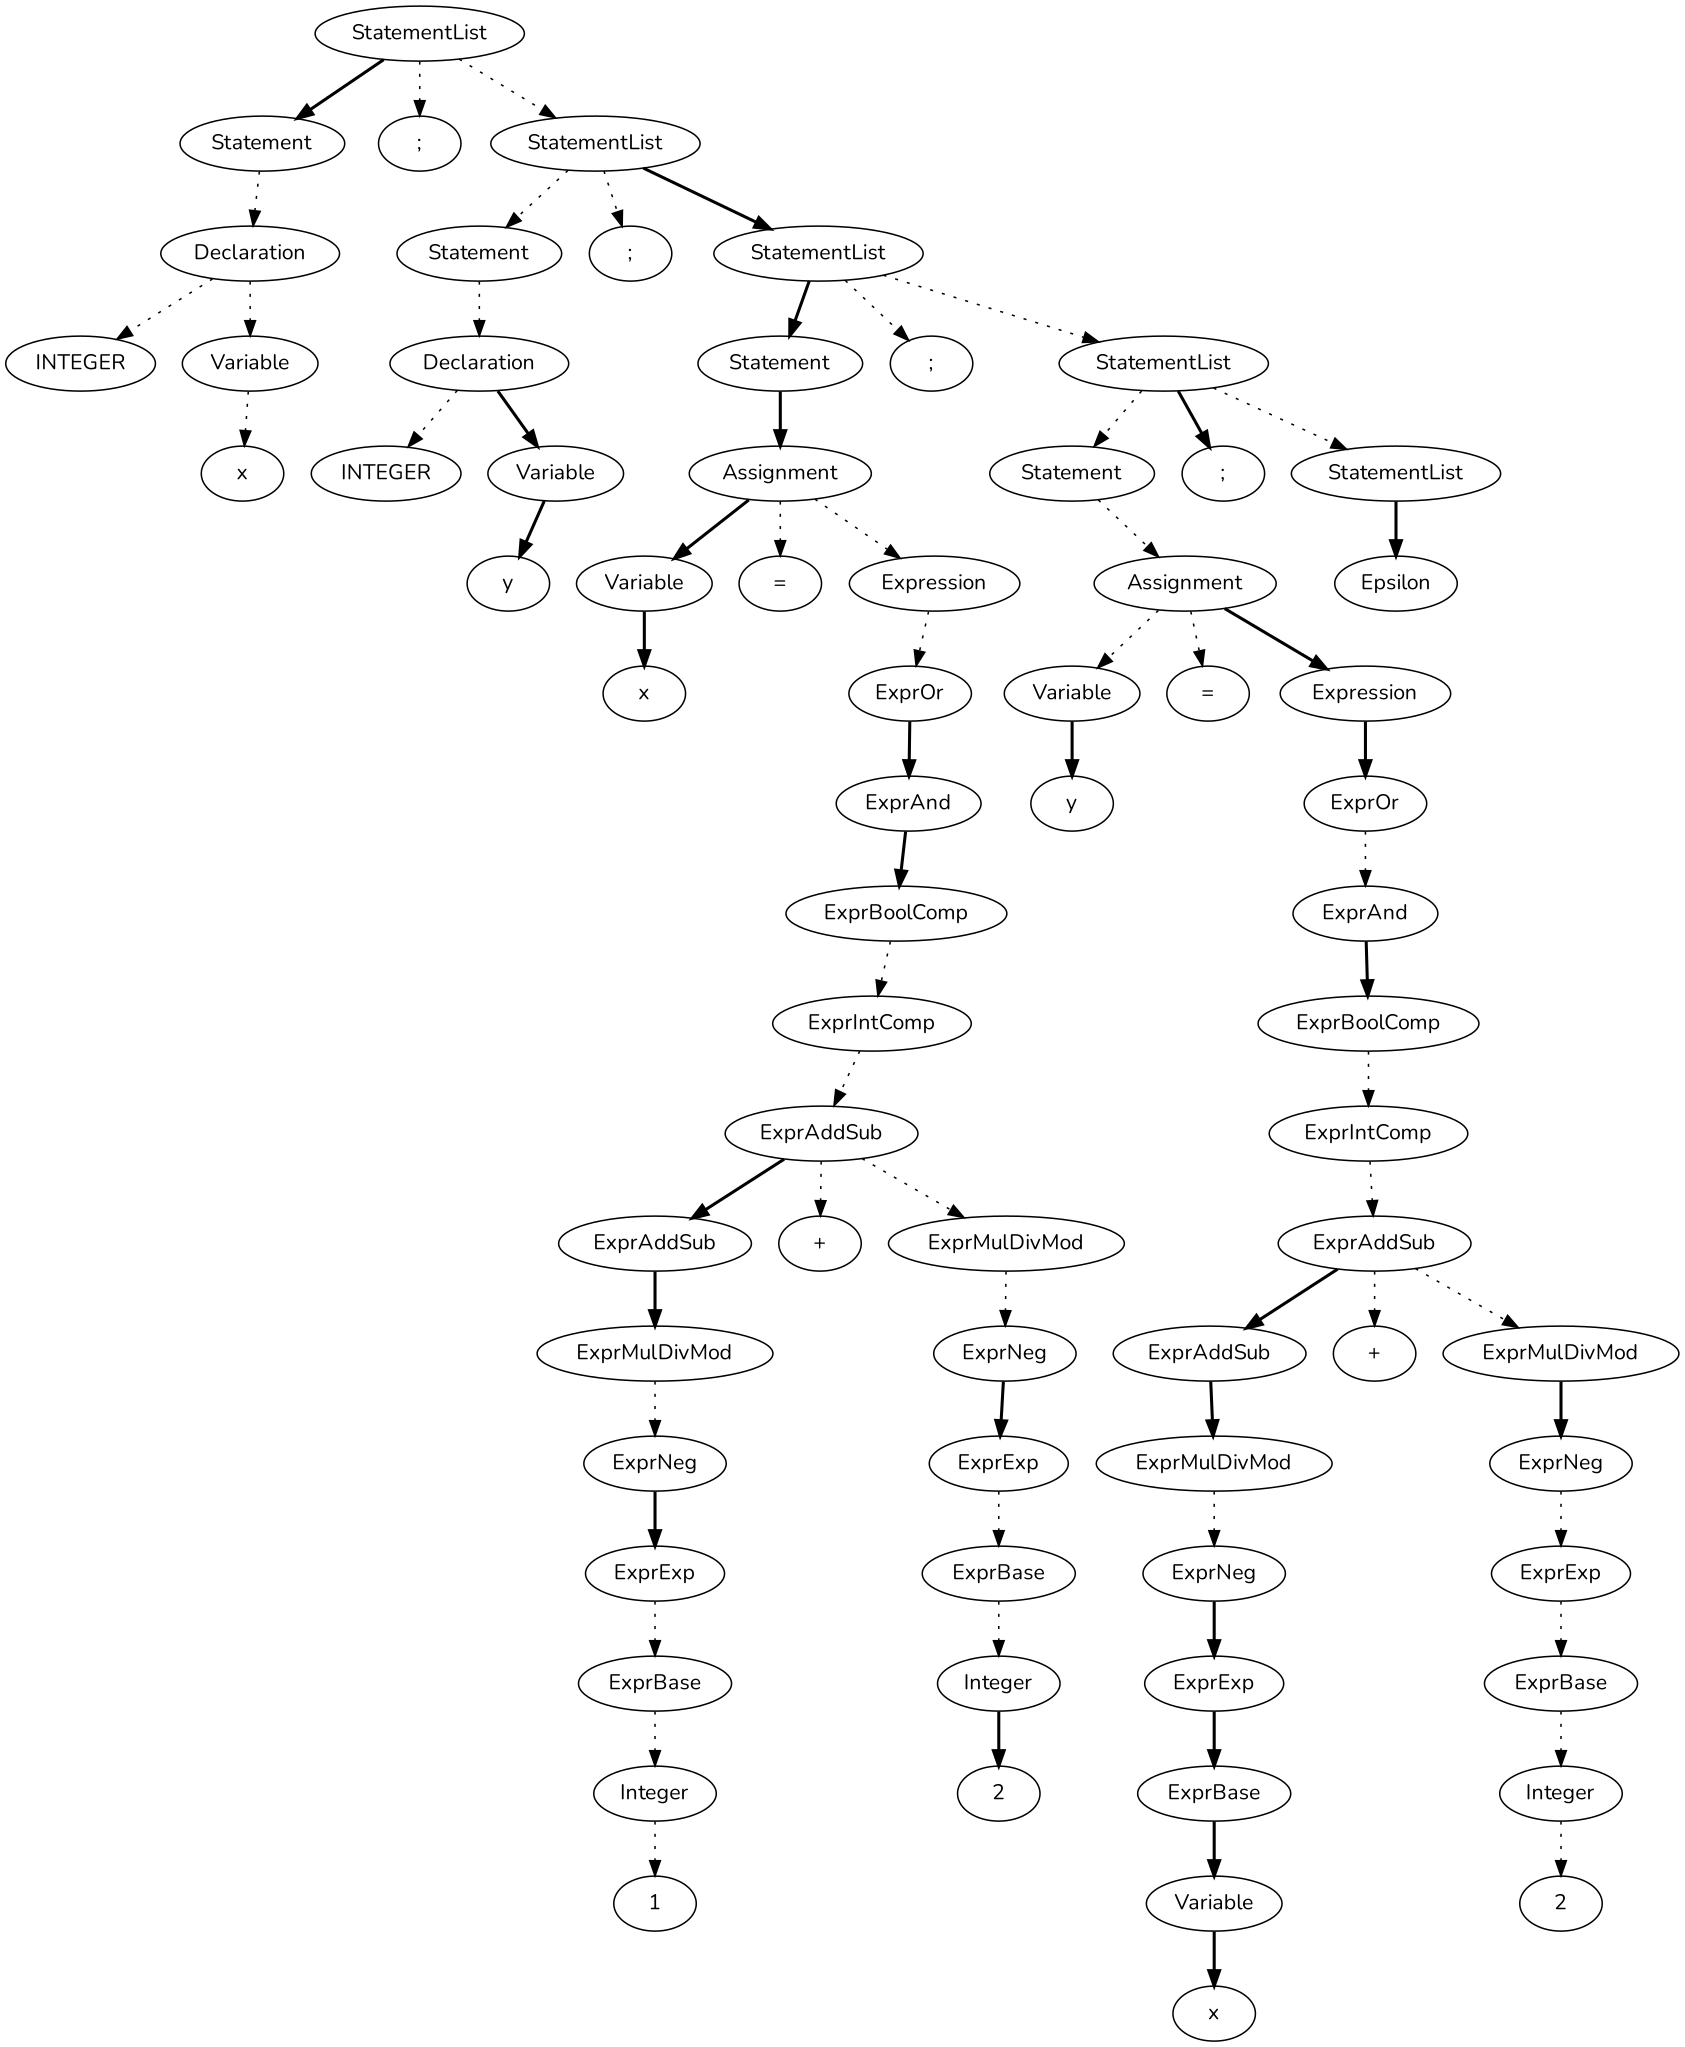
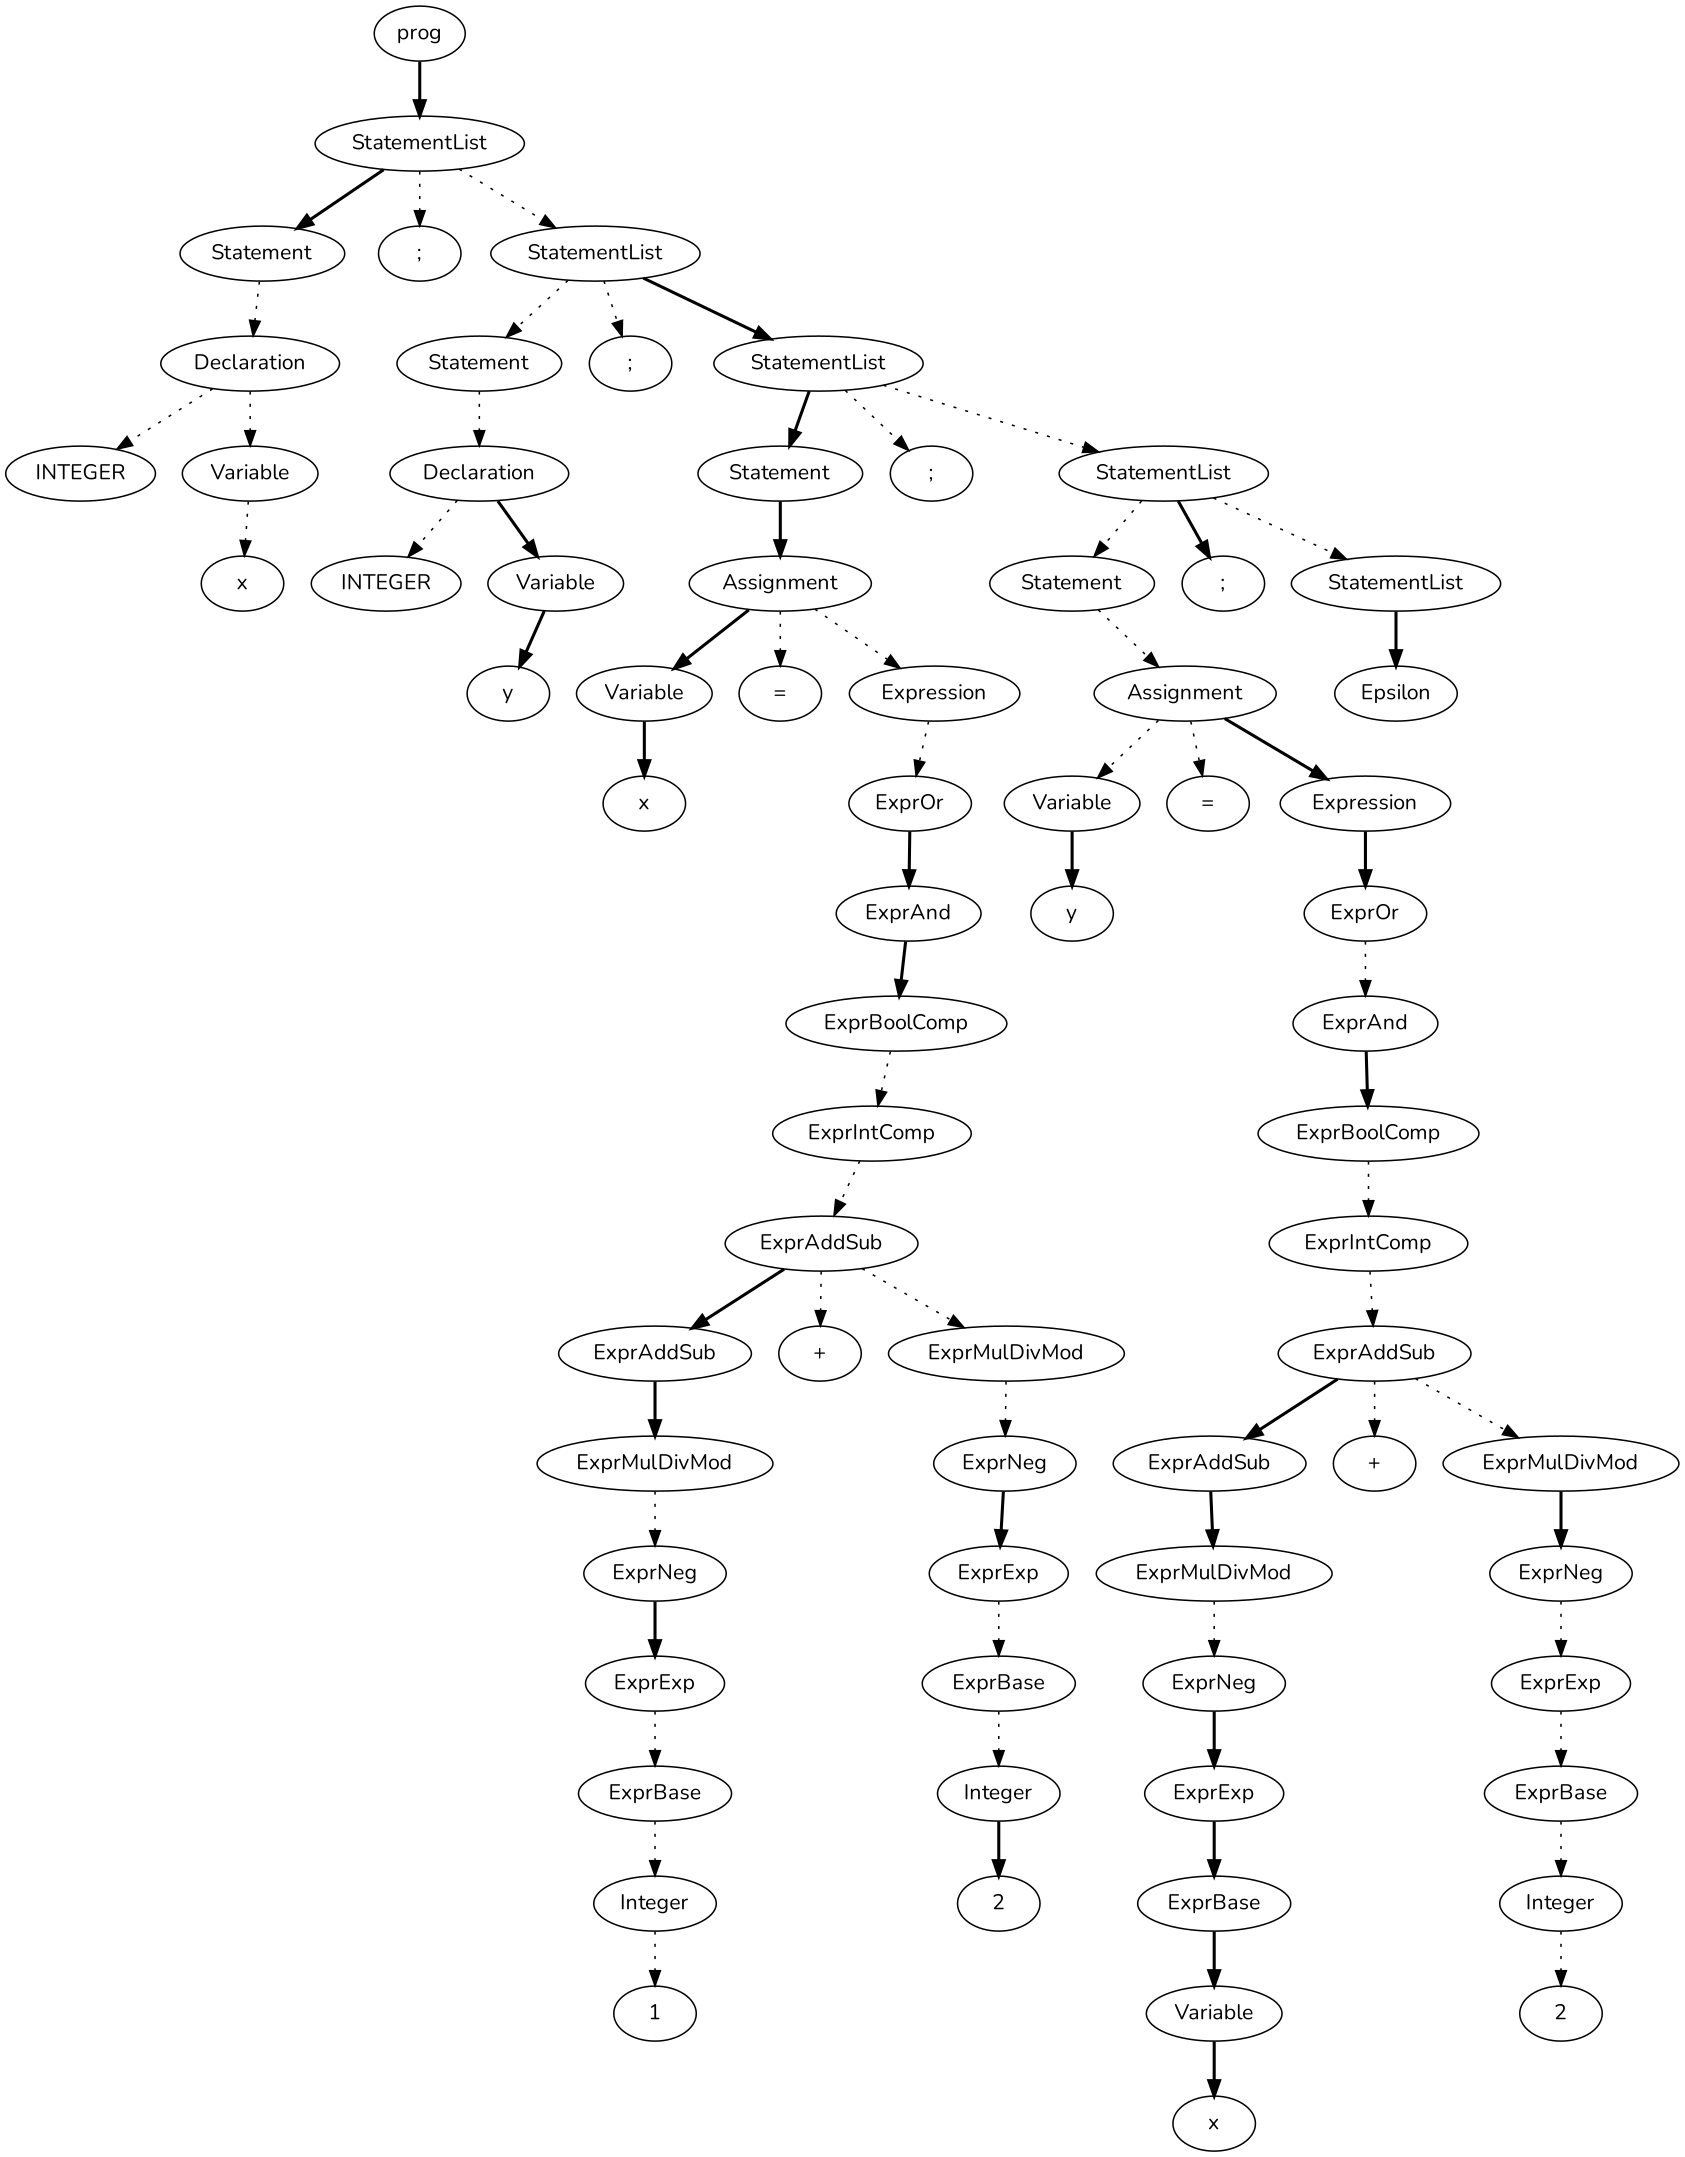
node "prog": added
